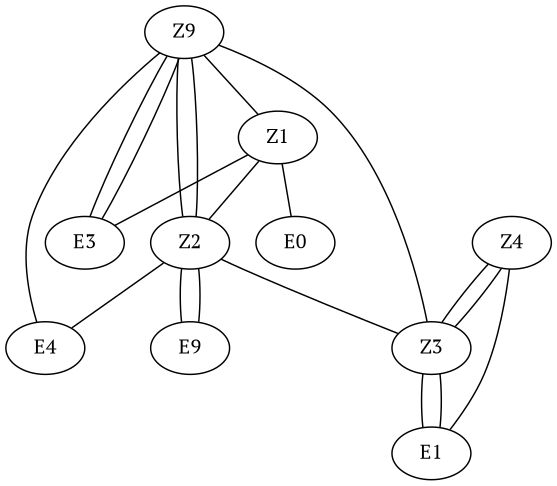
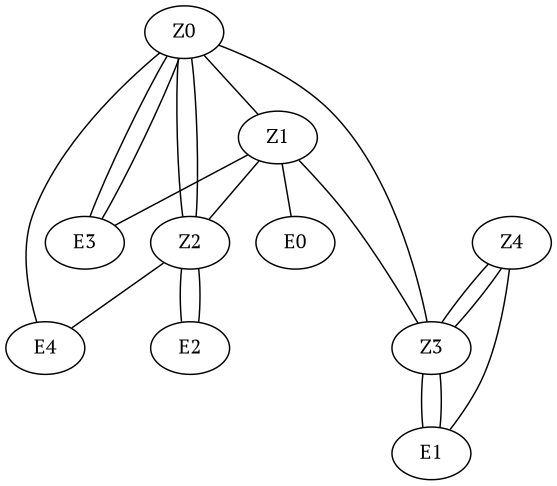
node "Z9": label "Z9" -> "Z0"
edge "Z2" -- "Z3": now "Z1" -- "Z3"
node "E9": label "E9" -> "E2"
